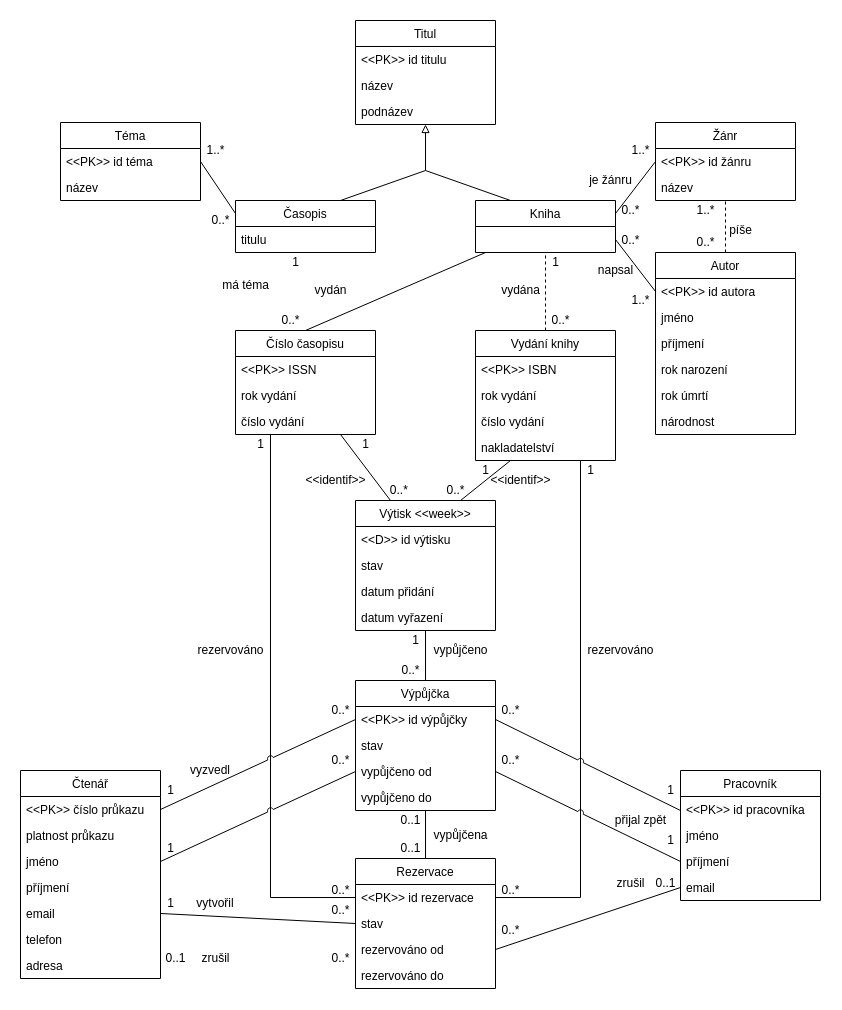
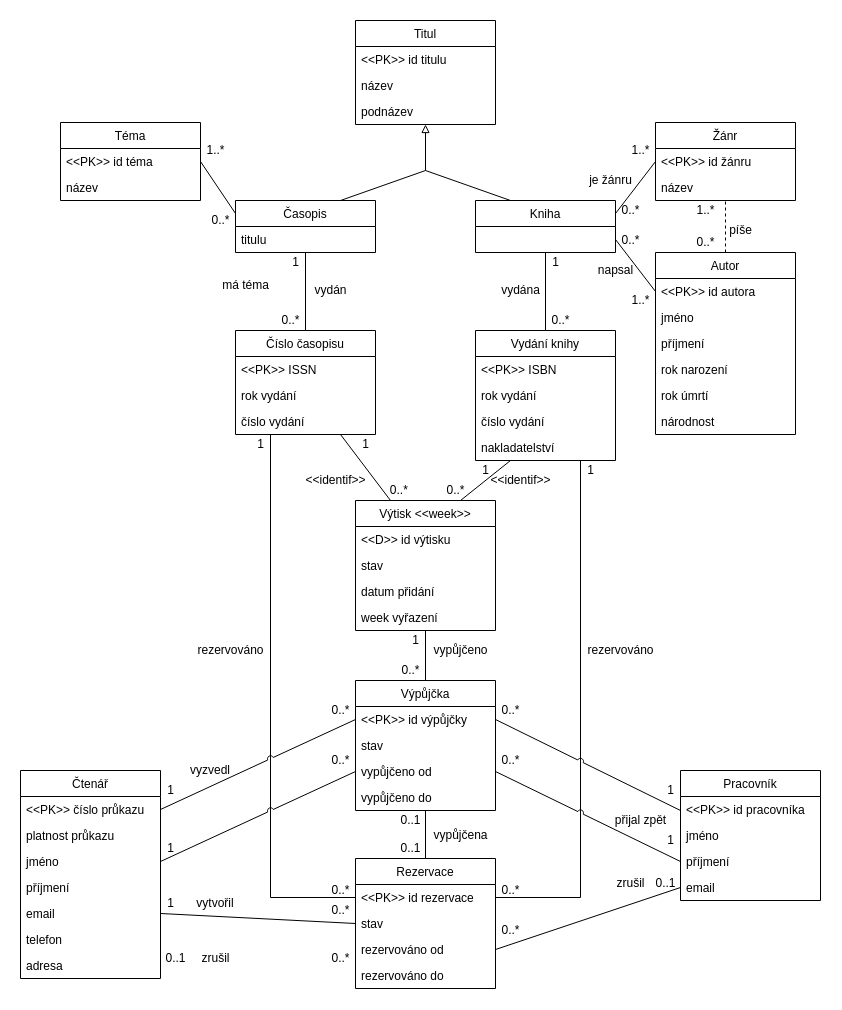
edge "Kniha" -- "Číslo časopisu": now "Časopis" -- "Číslo časopisu"
edge "Kniha" -- "Vydání knihy": style dashed -> solid
node "datum vyřazení": label "datum vyřazení" -> "week vyřazení"
